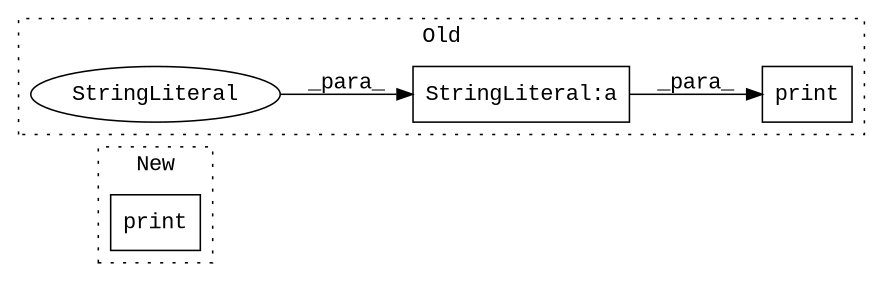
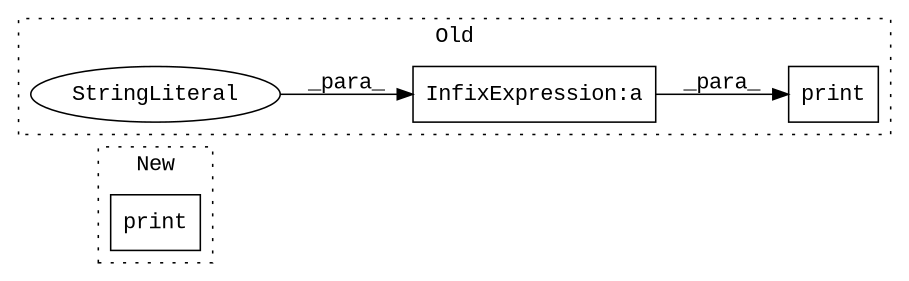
node "StringLiteral:a": label "StringLiteral:a" -> "InfixExpression:a"
